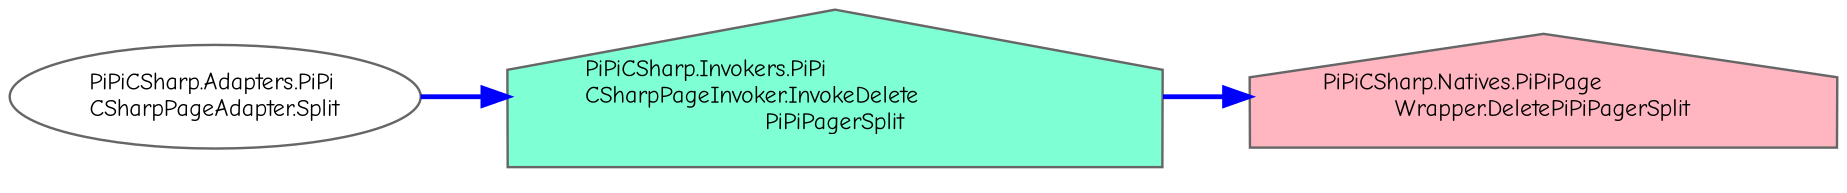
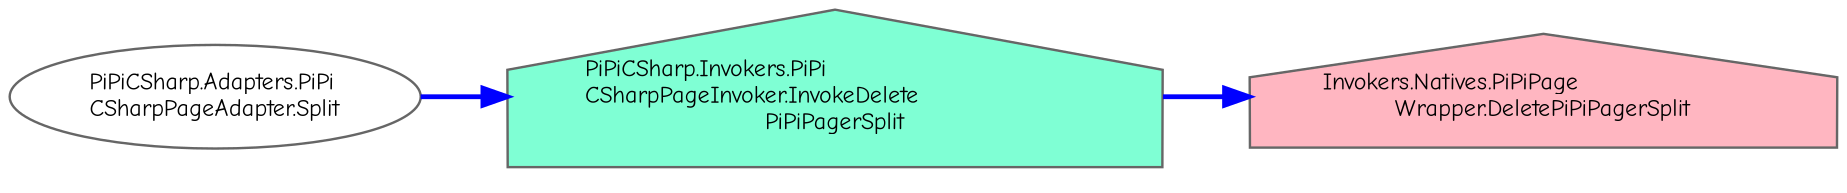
node "PiPiCSharp.Natives.PiPiPage Wrapper.DeletePiPiPagerSplit": label "PiPiCSharp.Natives.PiPiPage Wrapper.DeletePiPiPagerSplit" -> "Invokers.Natives.PiPiPage Wrapper.DeletePiPiPagerSplit"
